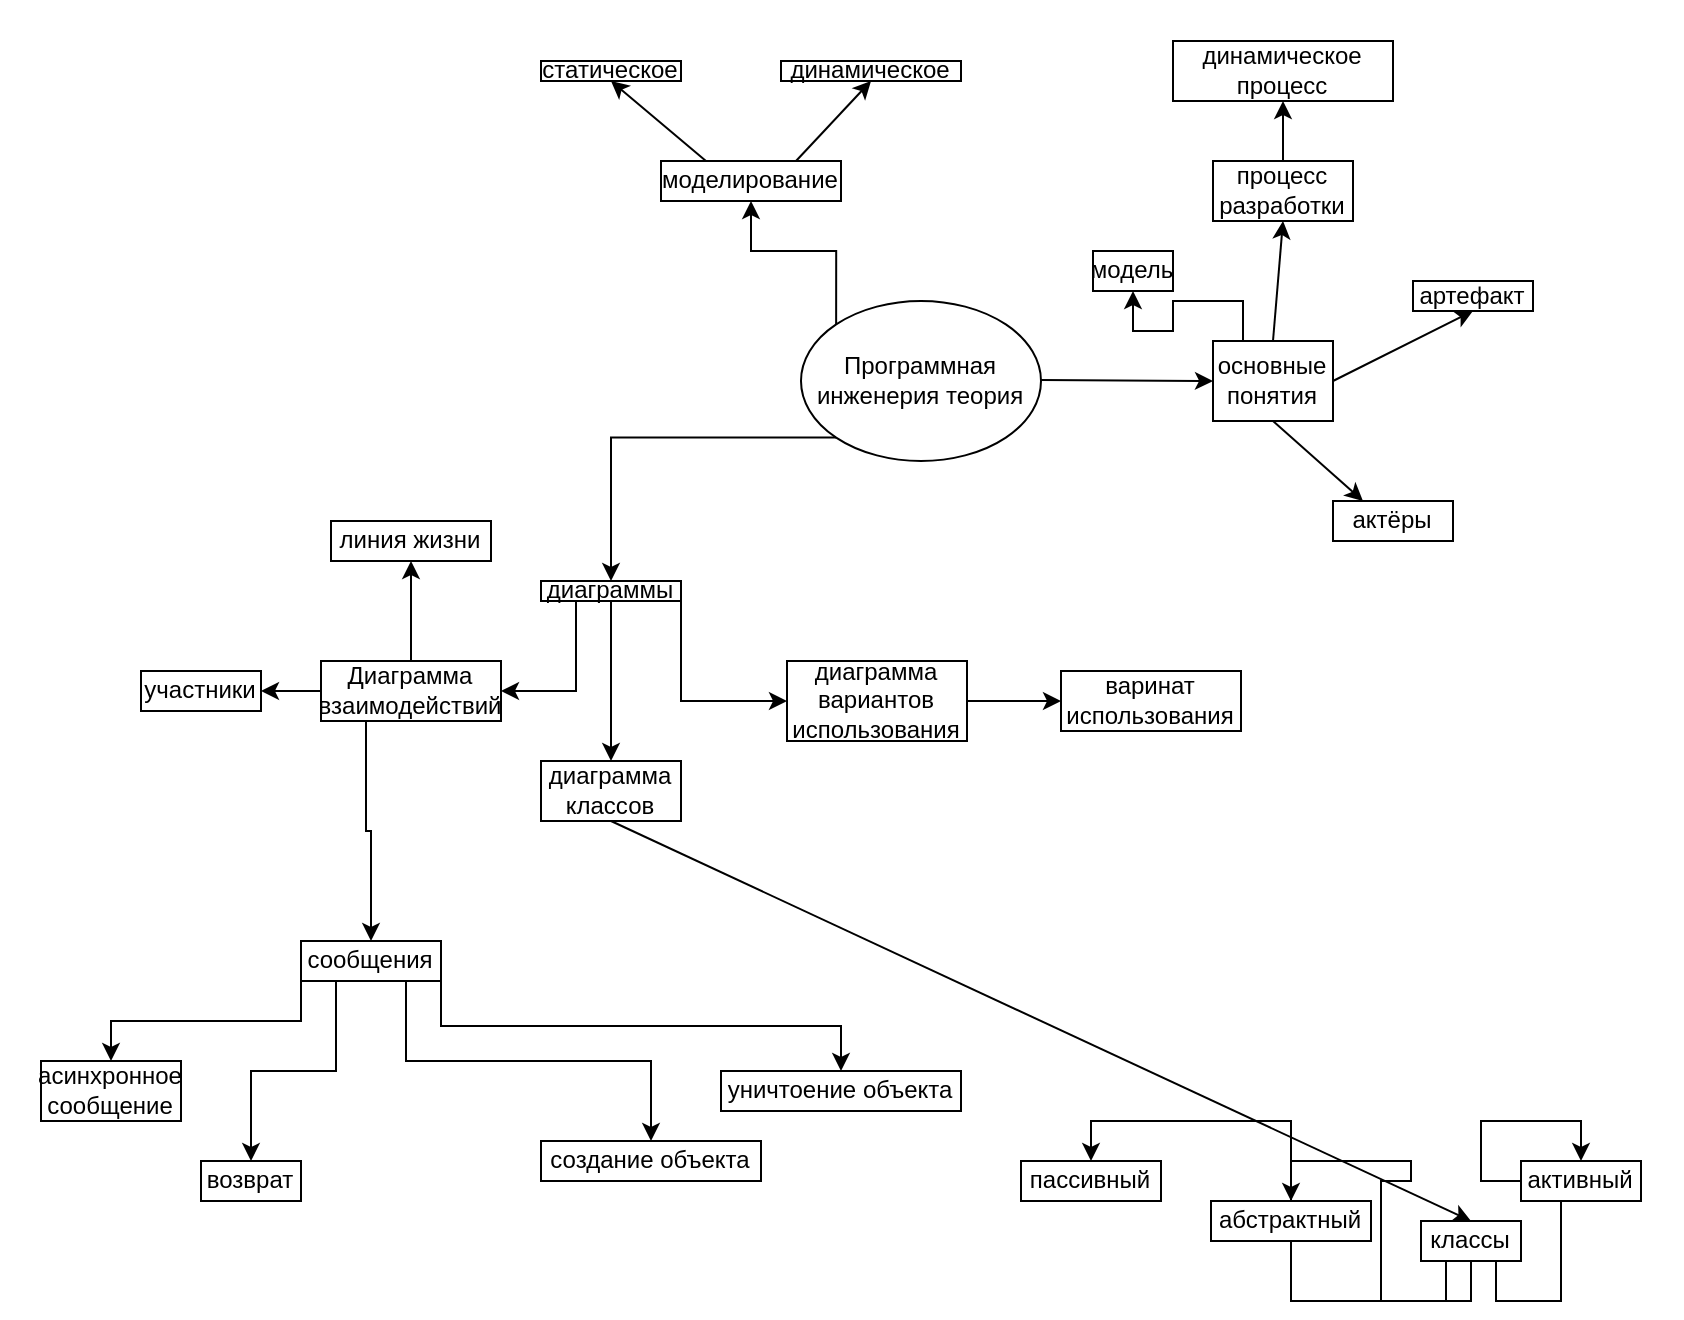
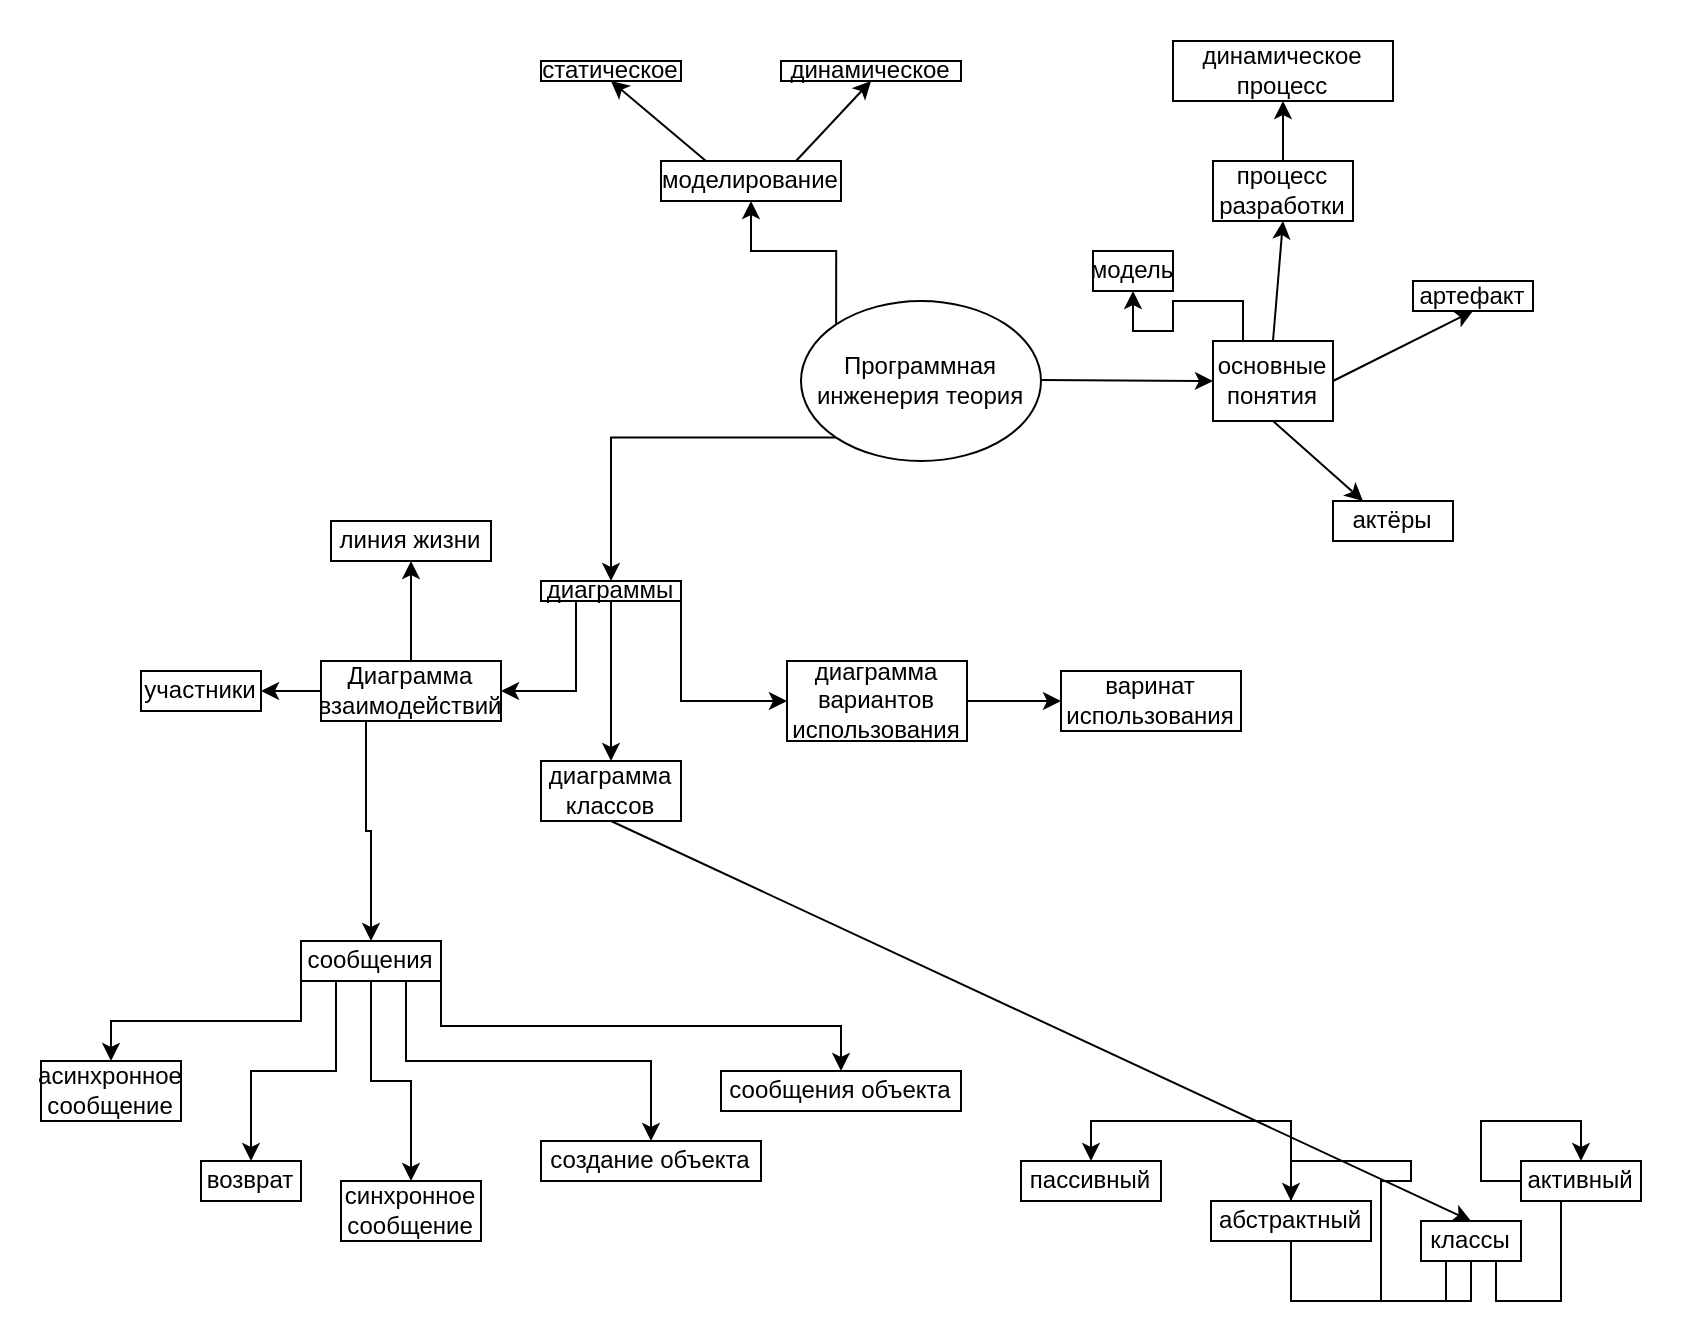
edge "сообщения" -> "синхронное сообщение": added
node "уничтоение объекта": label "уничтоение объекта" -> "сообщения объекта"
node "синхронное сообщение": added
